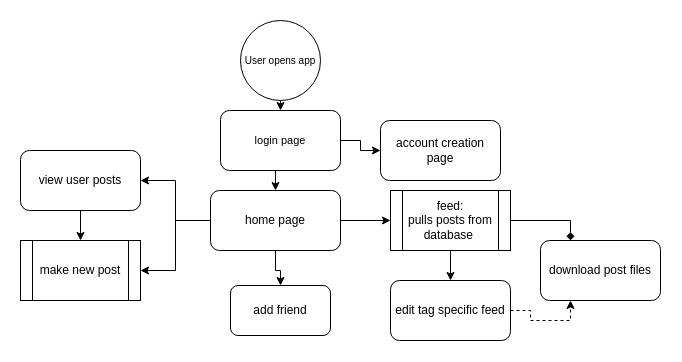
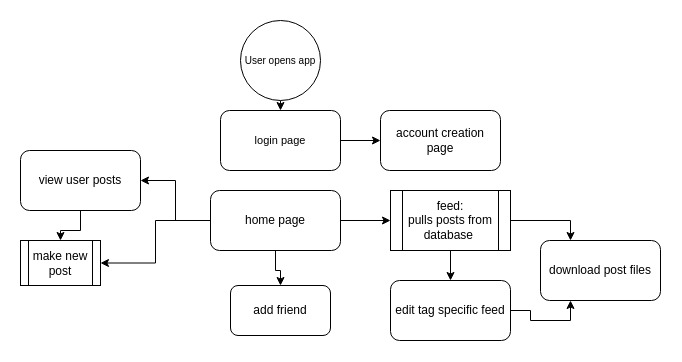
node "account creation page": moved (441, 151) -> (441, 141)
edge "login page" -> "home page": removed
edge "feed: pulls posts from database" -> "download post files": arrowhead diamond -> classic
node "make new post": size 120x60 -> 80x45
edge "edit tag specific feed" -> "download post files": style dashed -> solid
